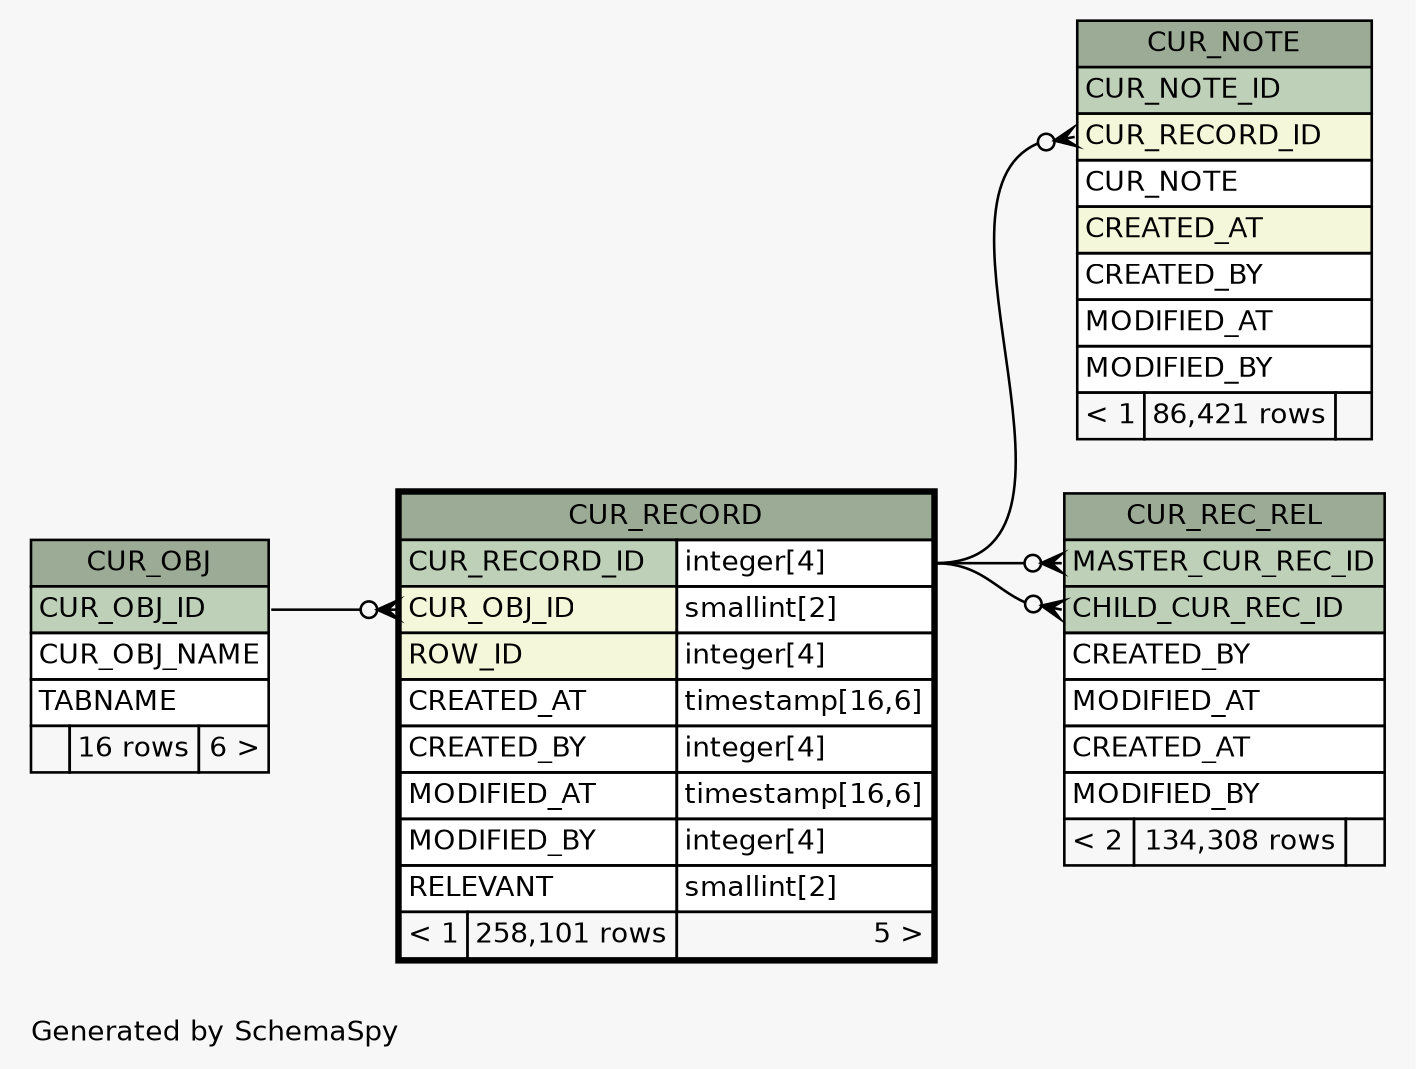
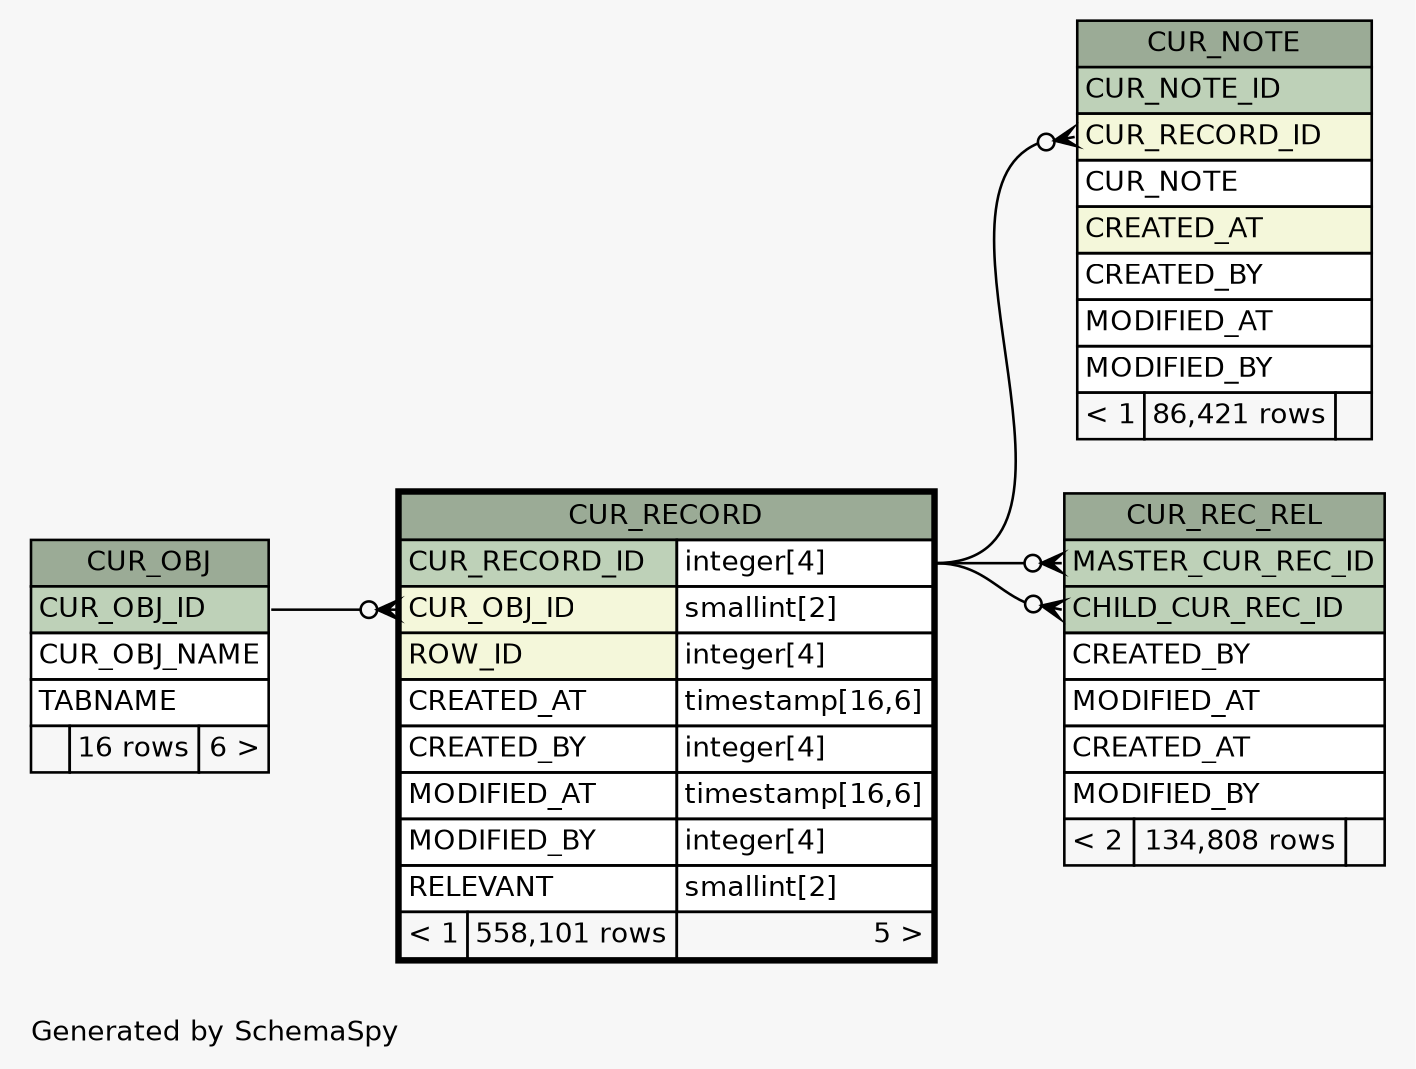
node "CUR_REC_REL": text "134,308 rows" -> "134,808 rows"
node "CUR_RECORD": text "258,101 rows" -> "558,101 rows"
